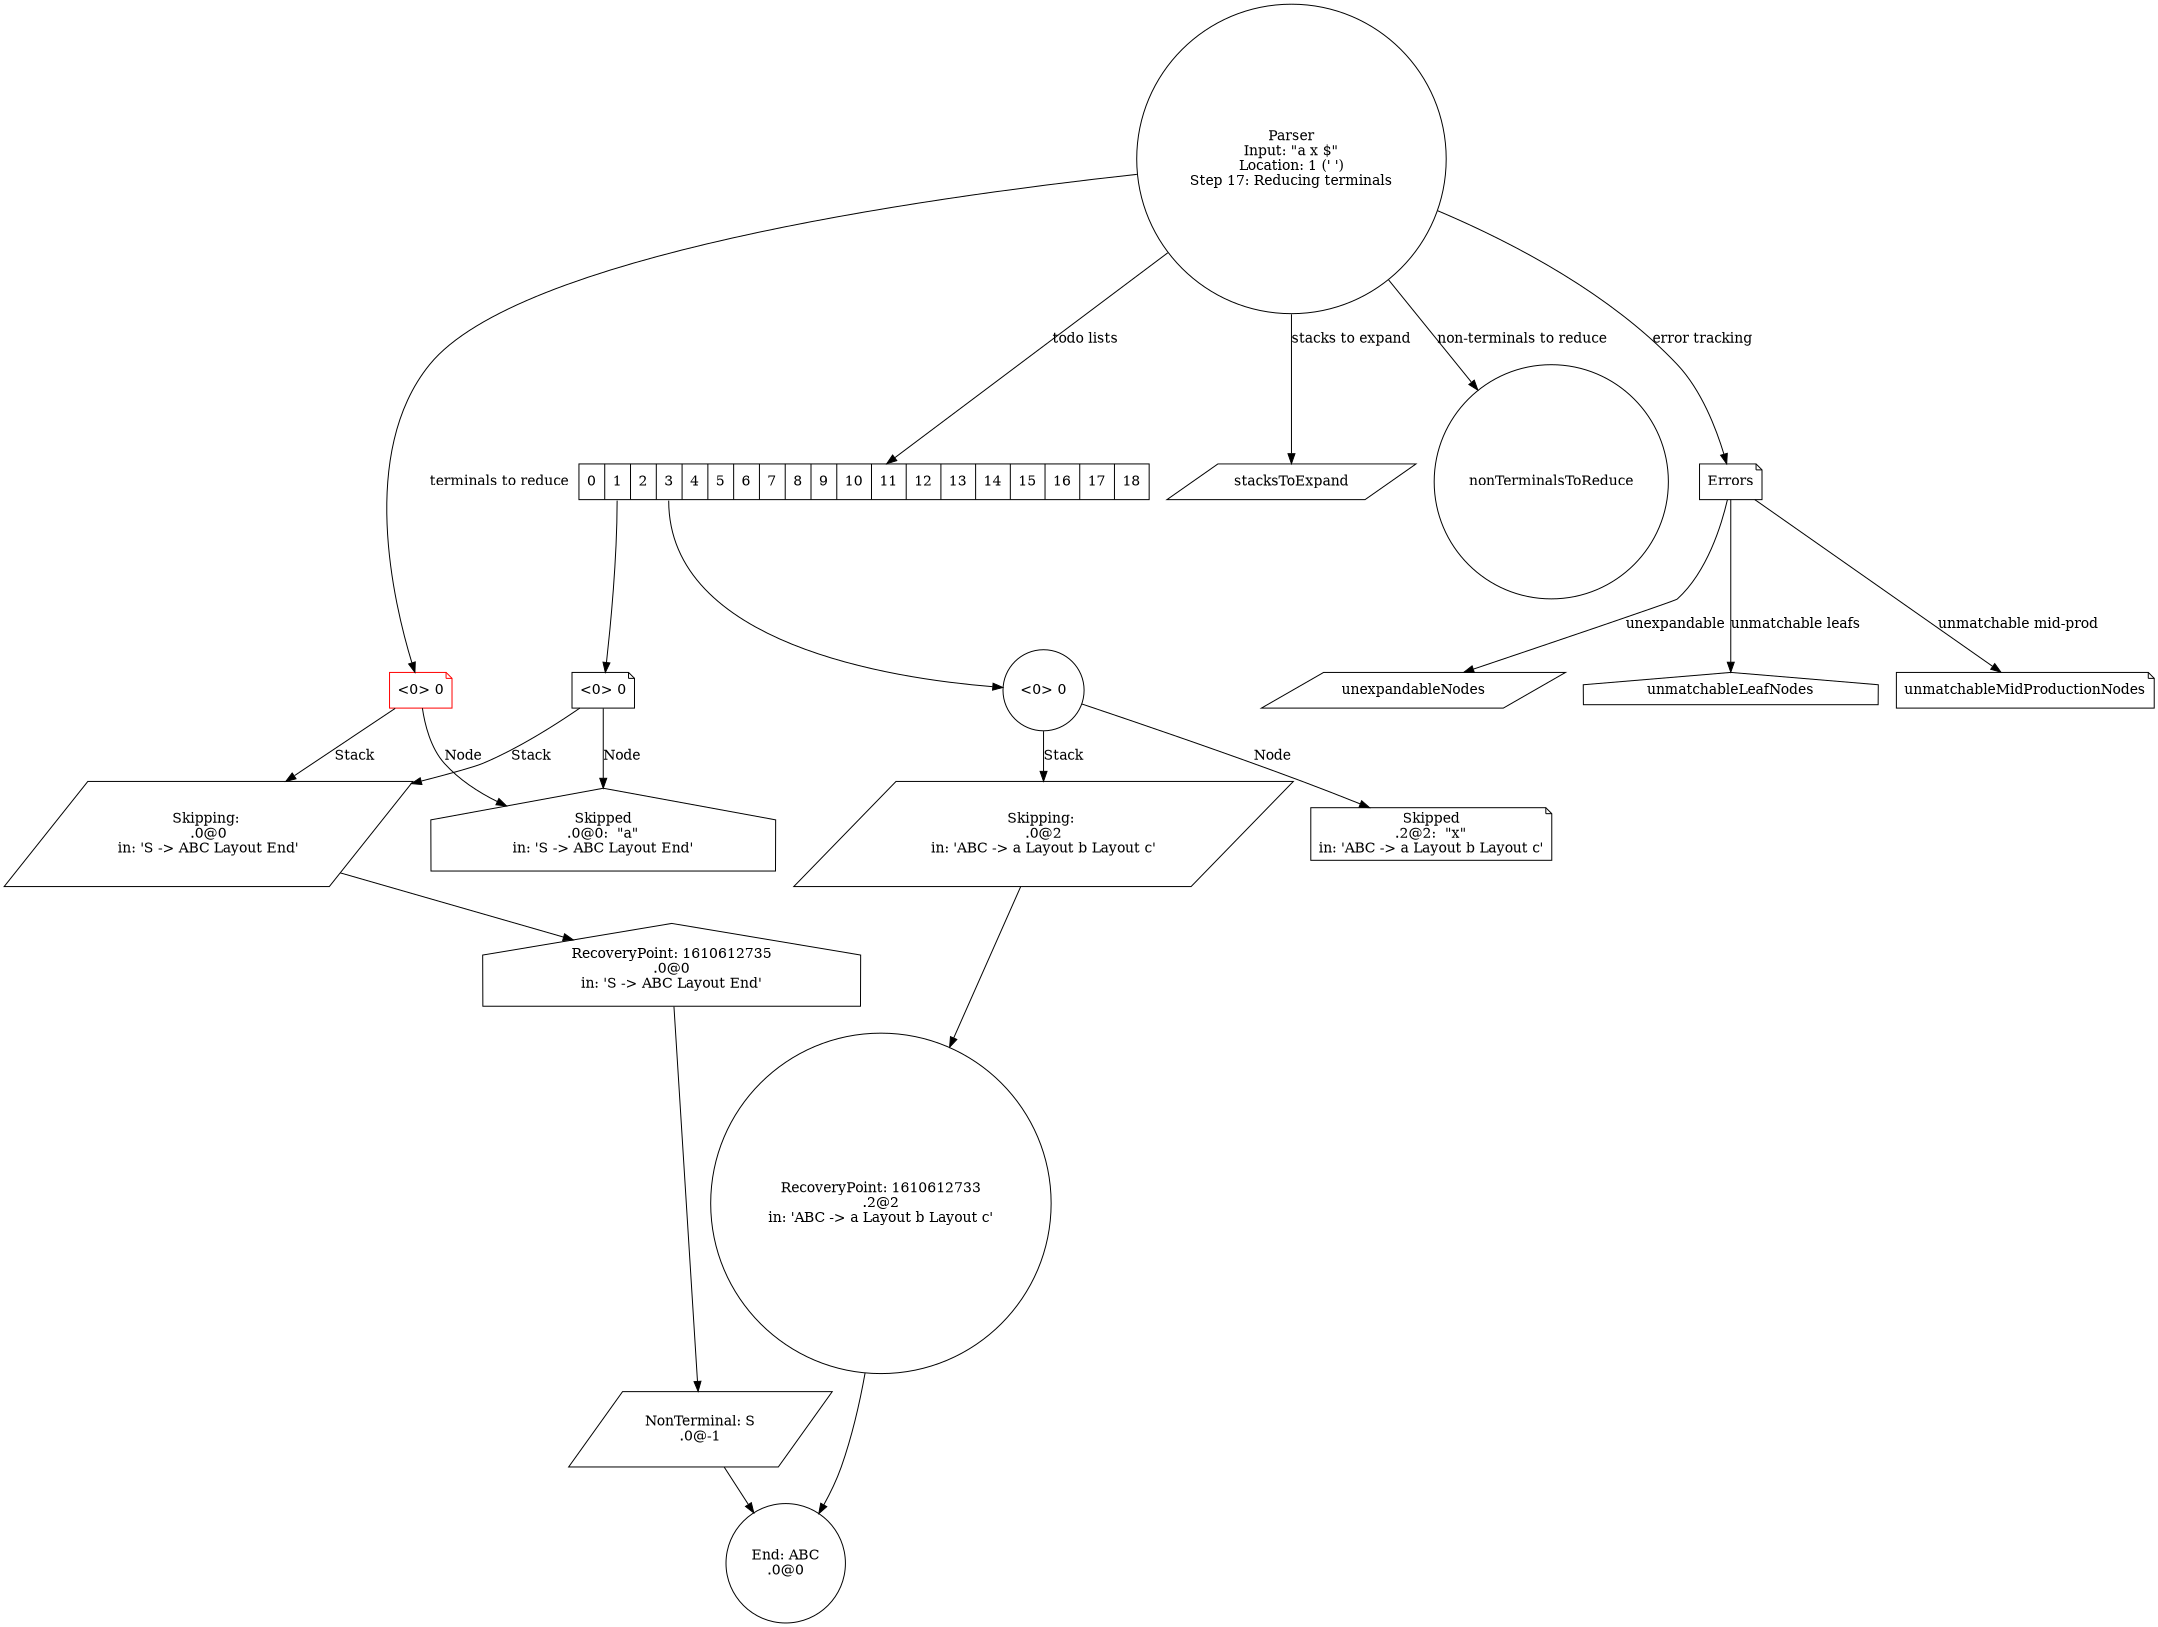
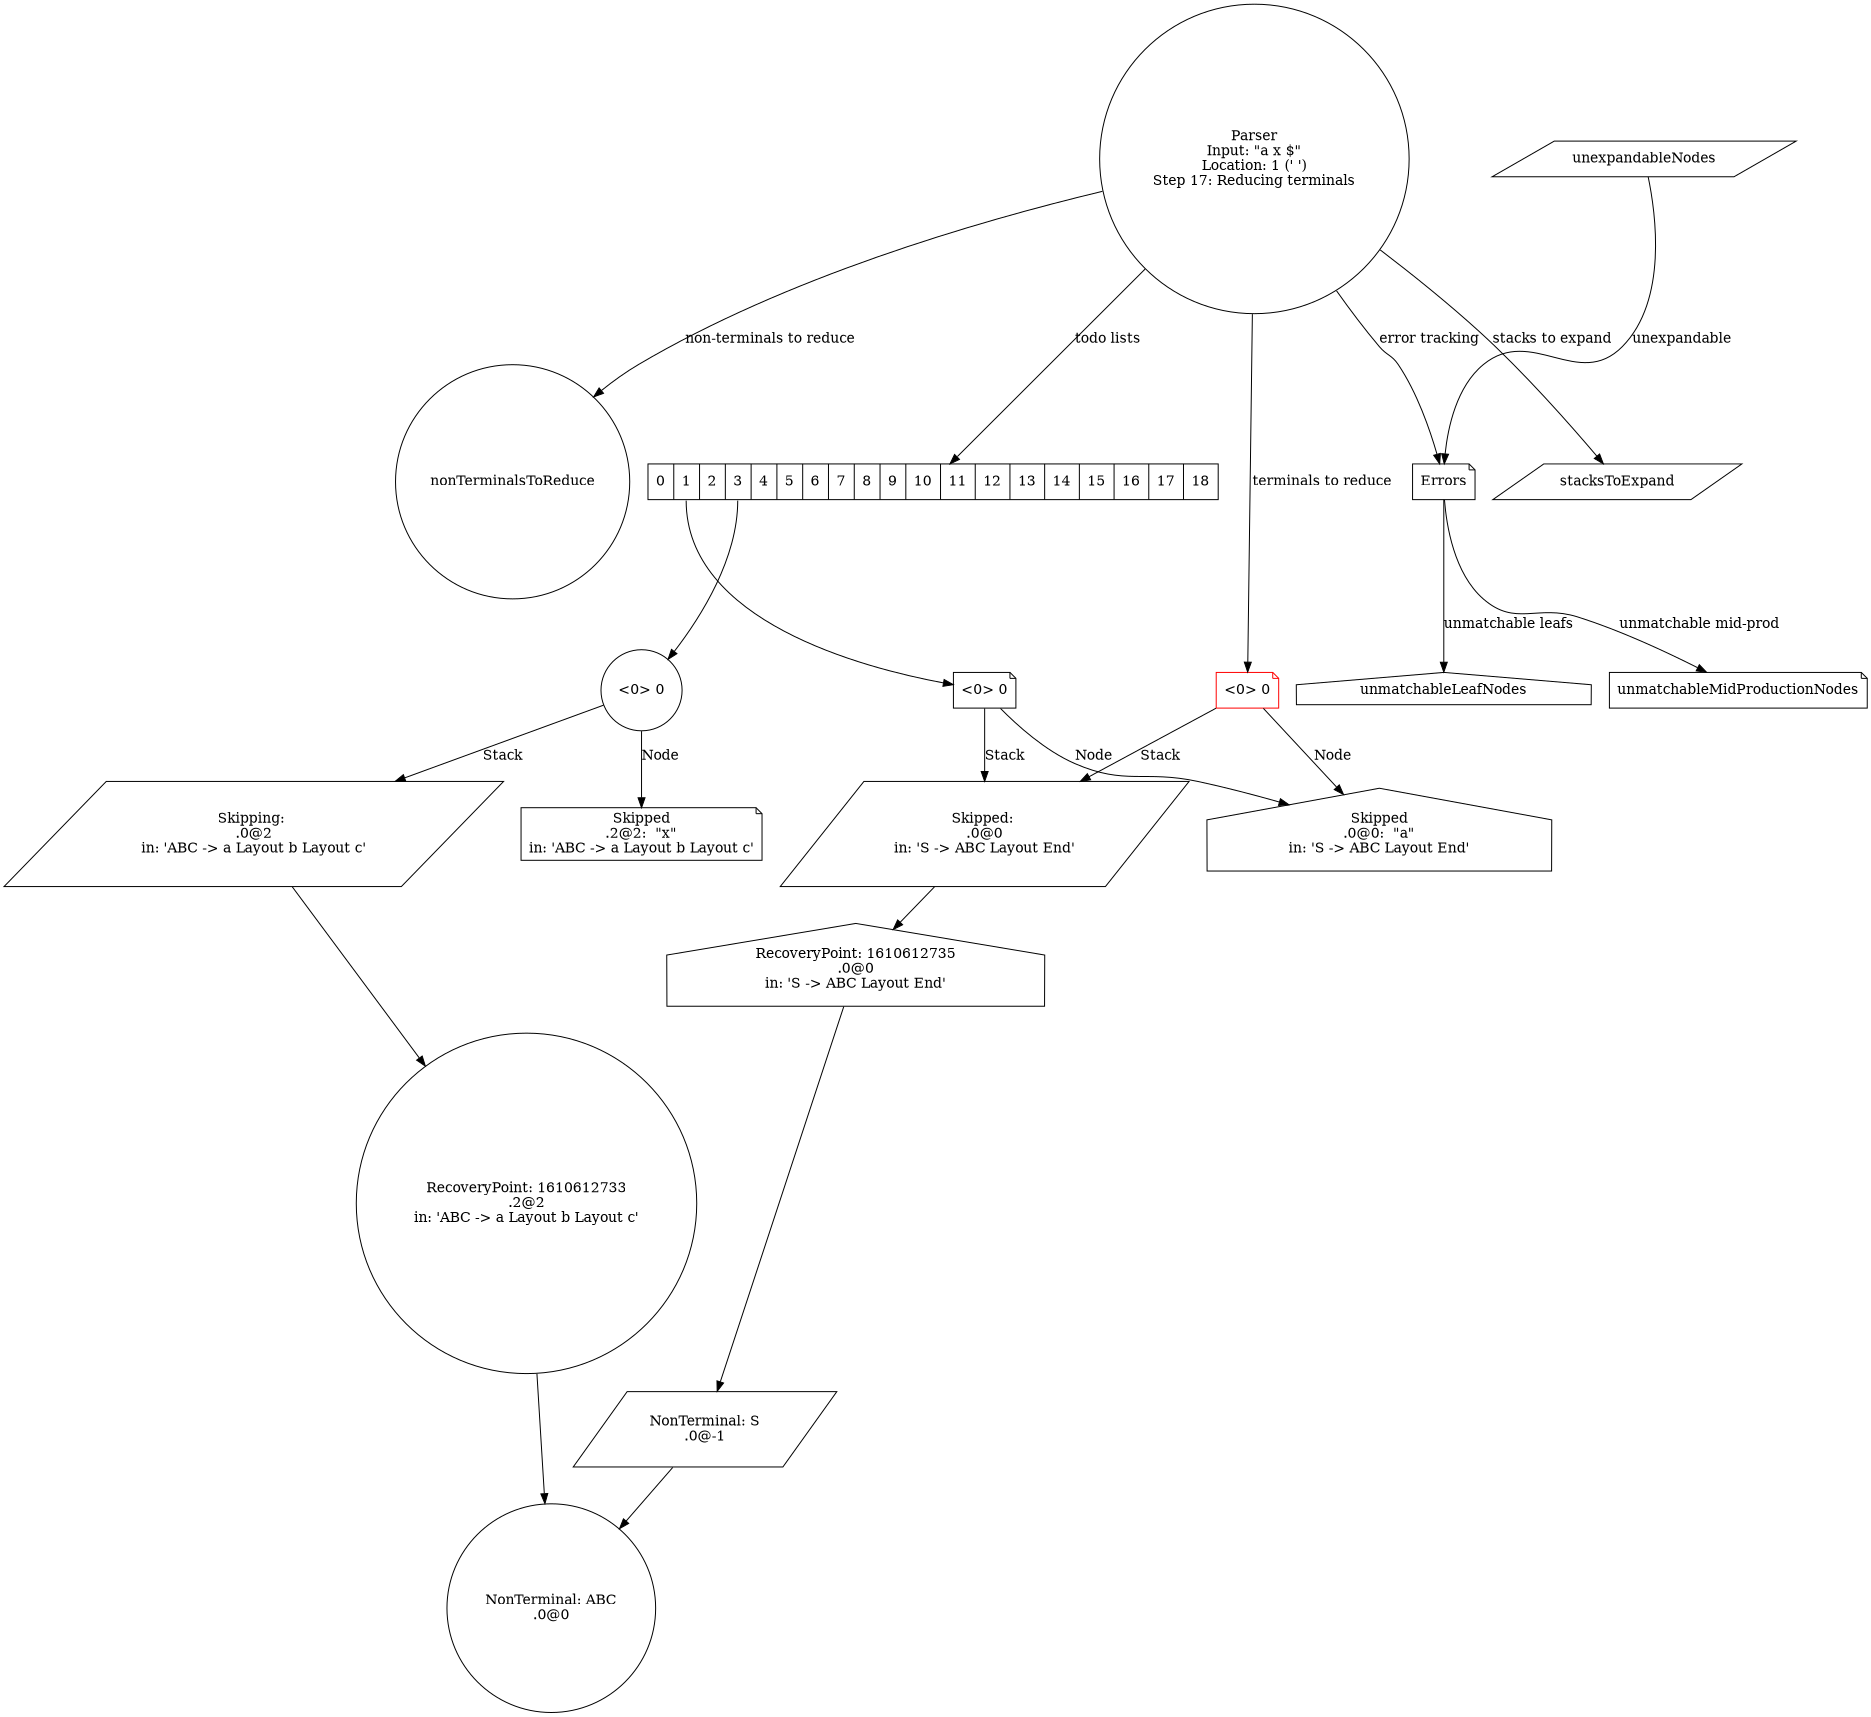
edge "Errors" -> "unexpandableNodes": reversed
node "Skipping: .0@0 in: 'S -> ABC Layout End'": label "Skipping: .0@0 in: 'S -> ABC Layout End'" -> "Skipped: .0@0 in: 'S -> ABC Layout End'"
node "End: ABC .0@0": label "End: ABC .0@0" -> "NonTerminal: ABC .0@0"
